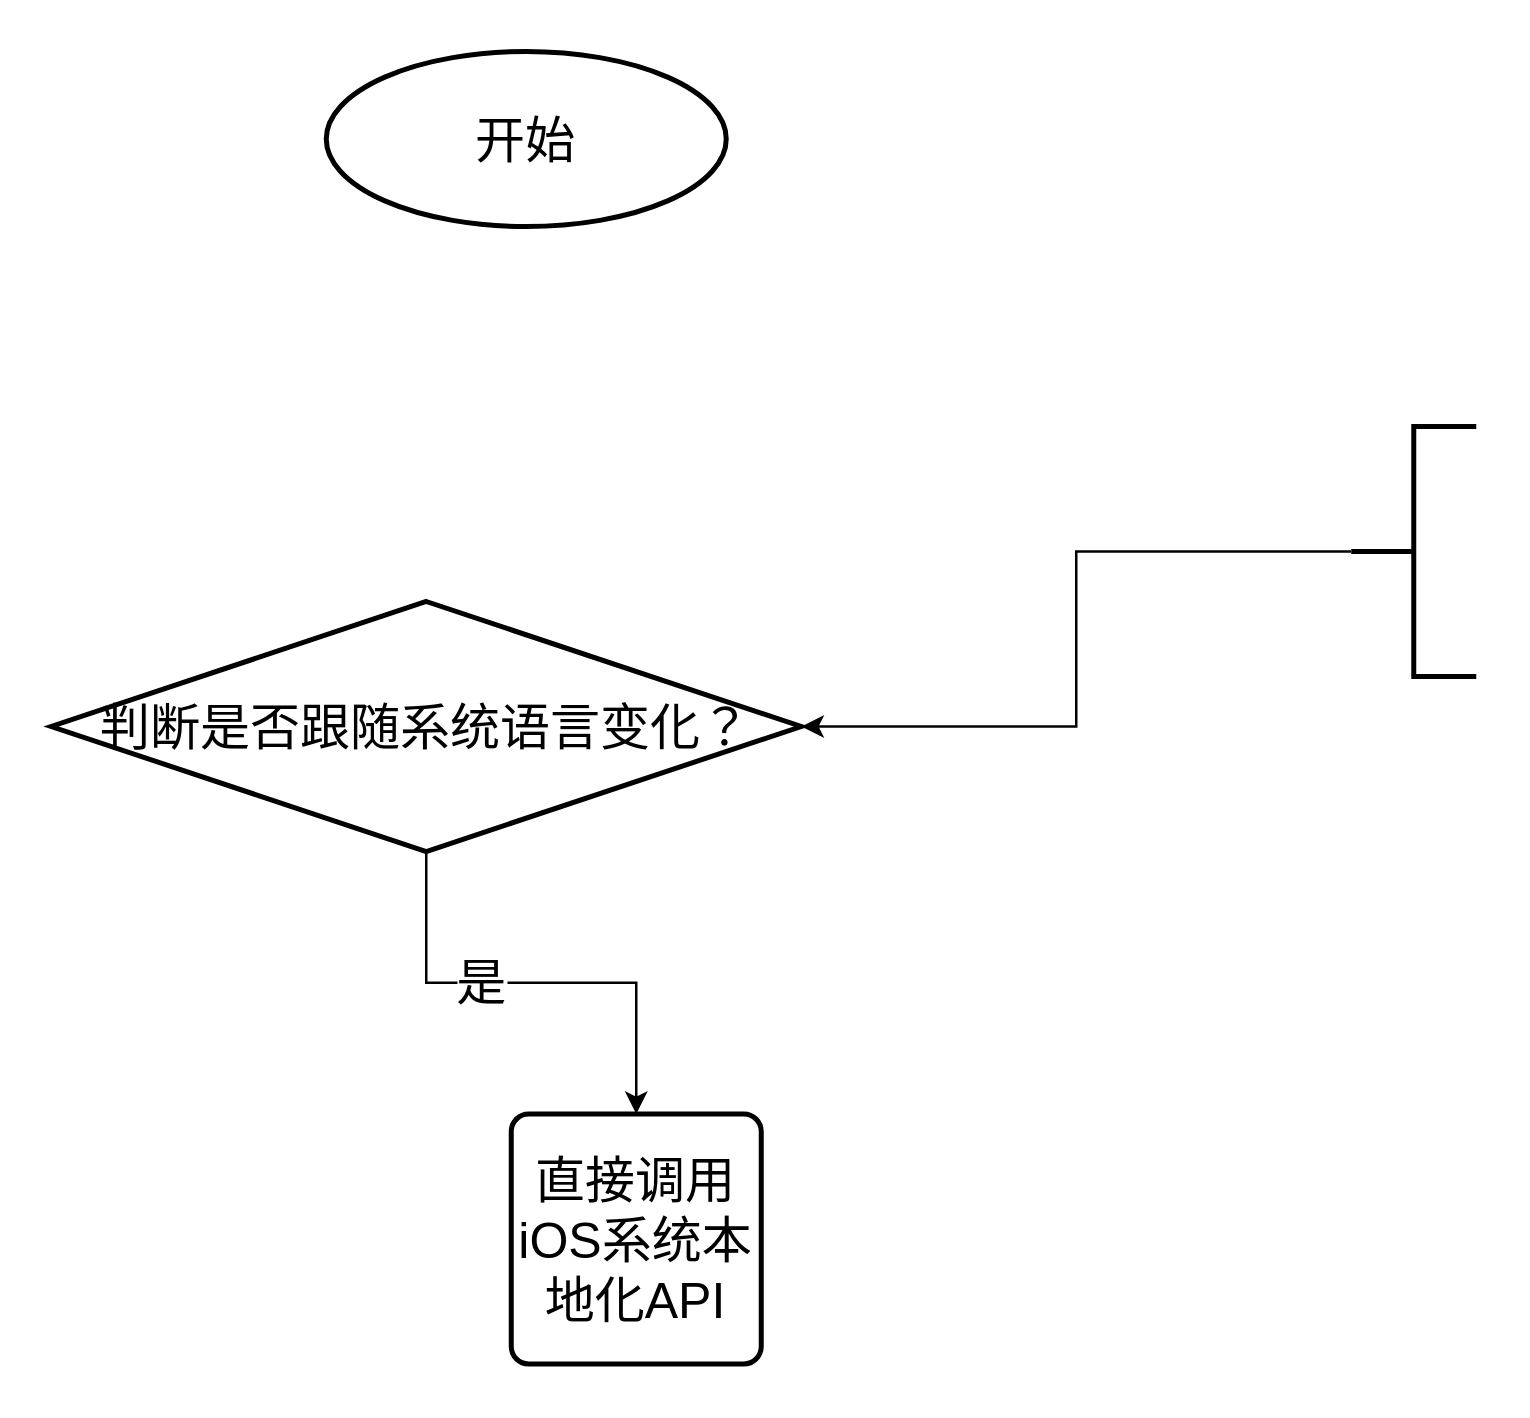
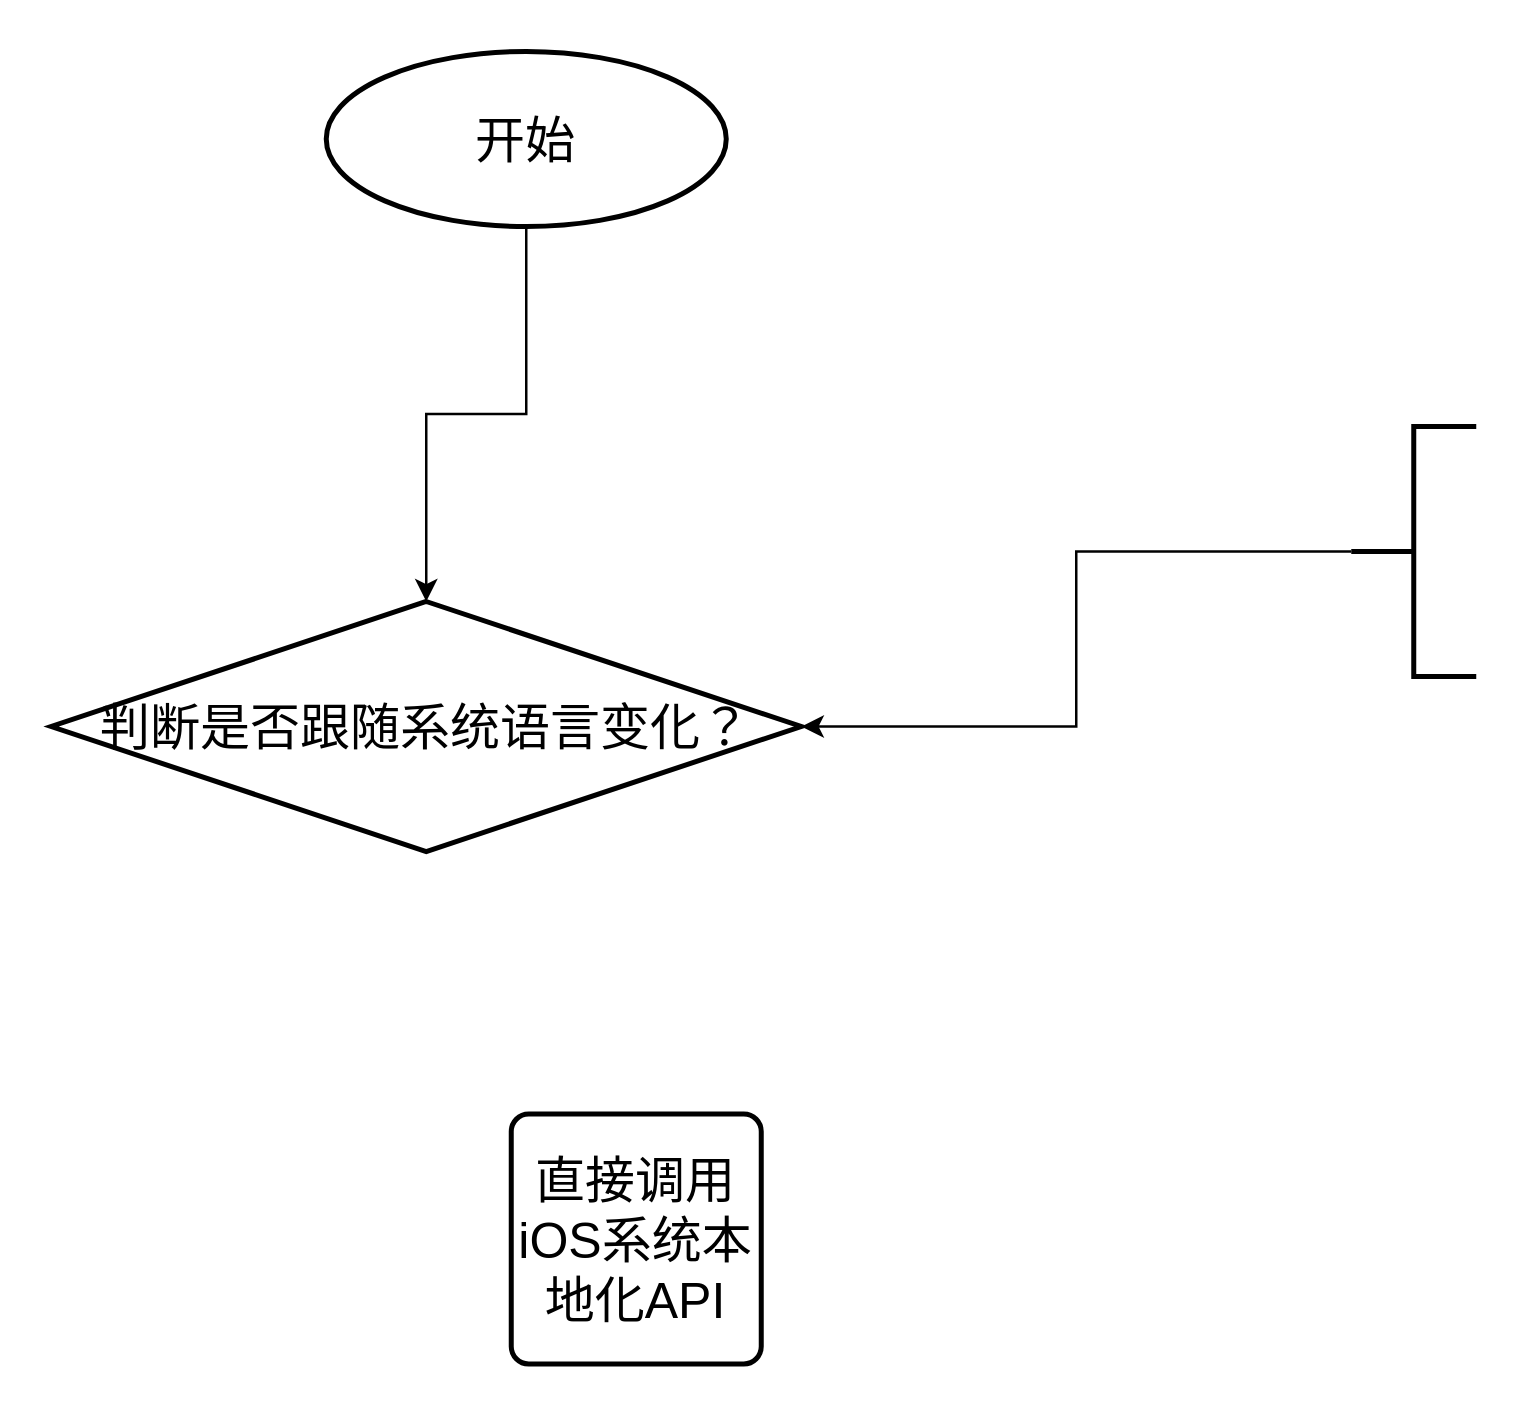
edge "开始" -> "判断是否跟随系统语言变化？": added
edge "判断是否跟随系统语言变化？" -> "直接调用iOS系统本地化API": removed, label "是"
